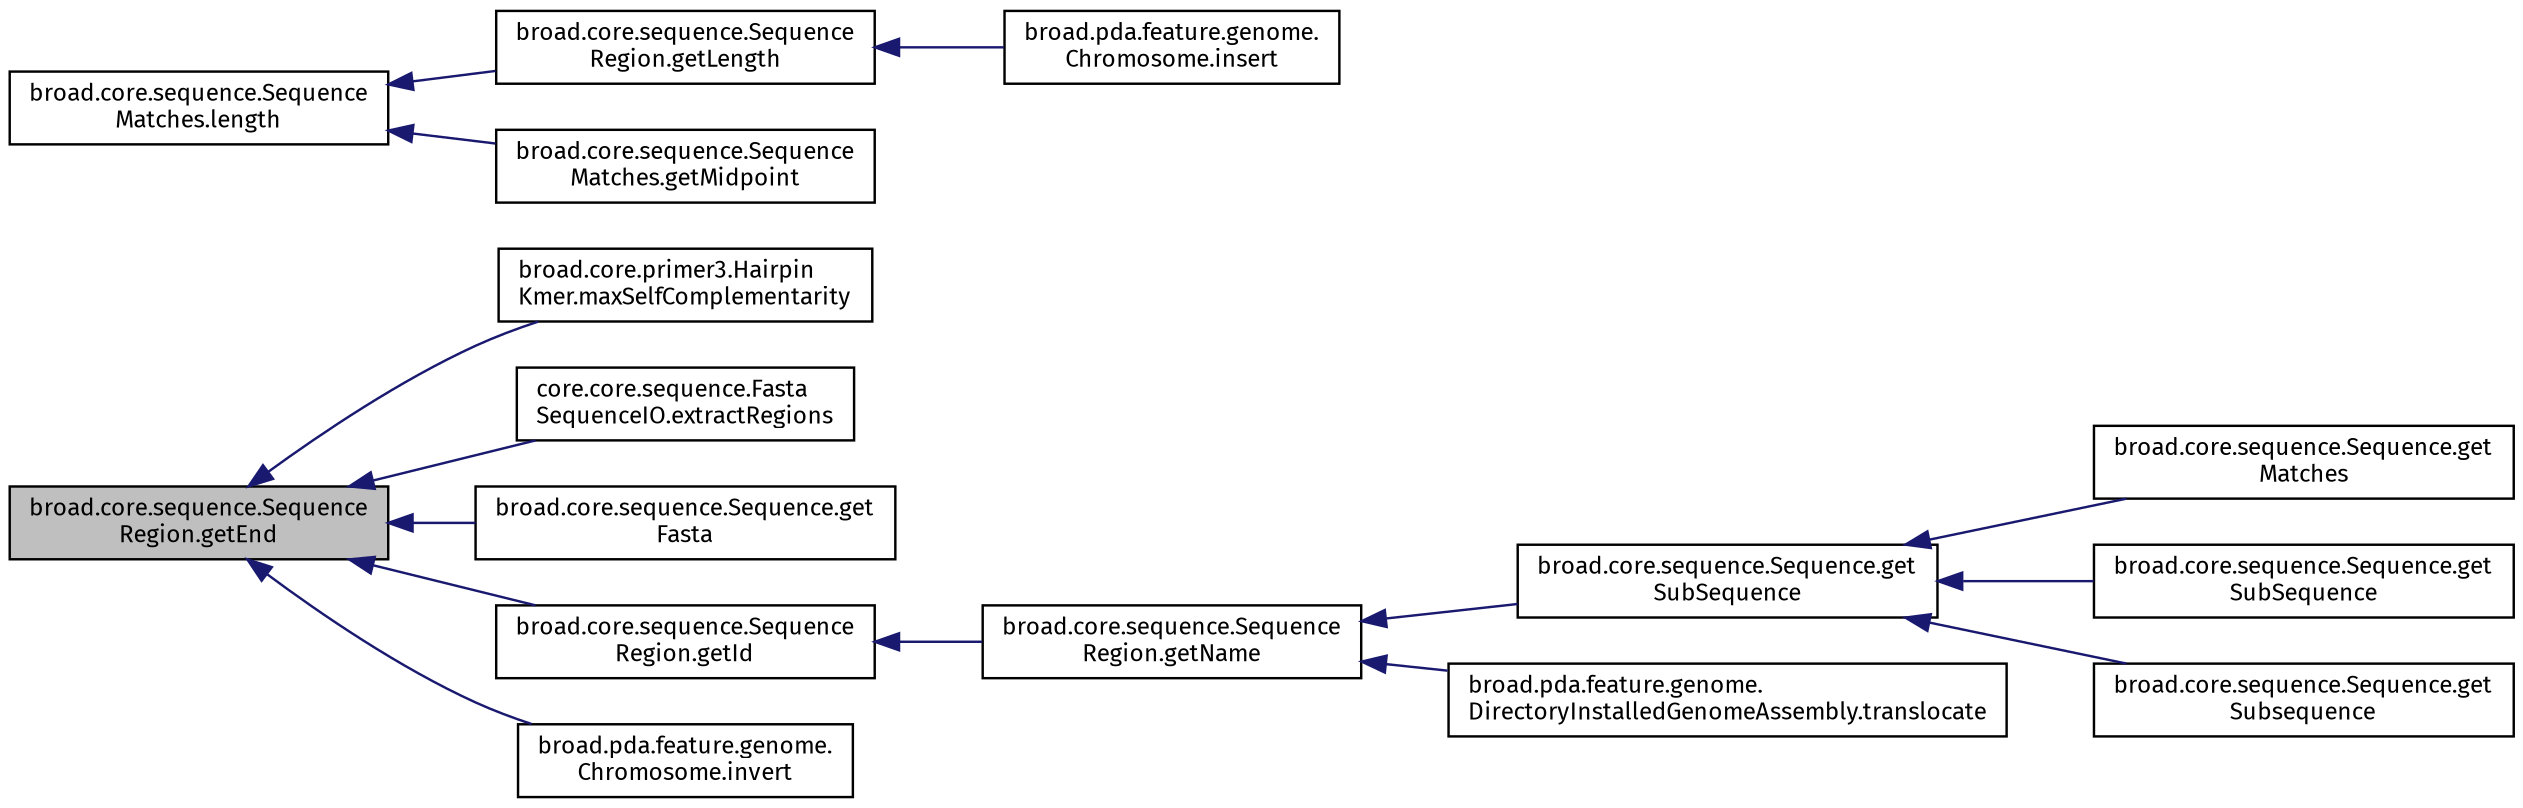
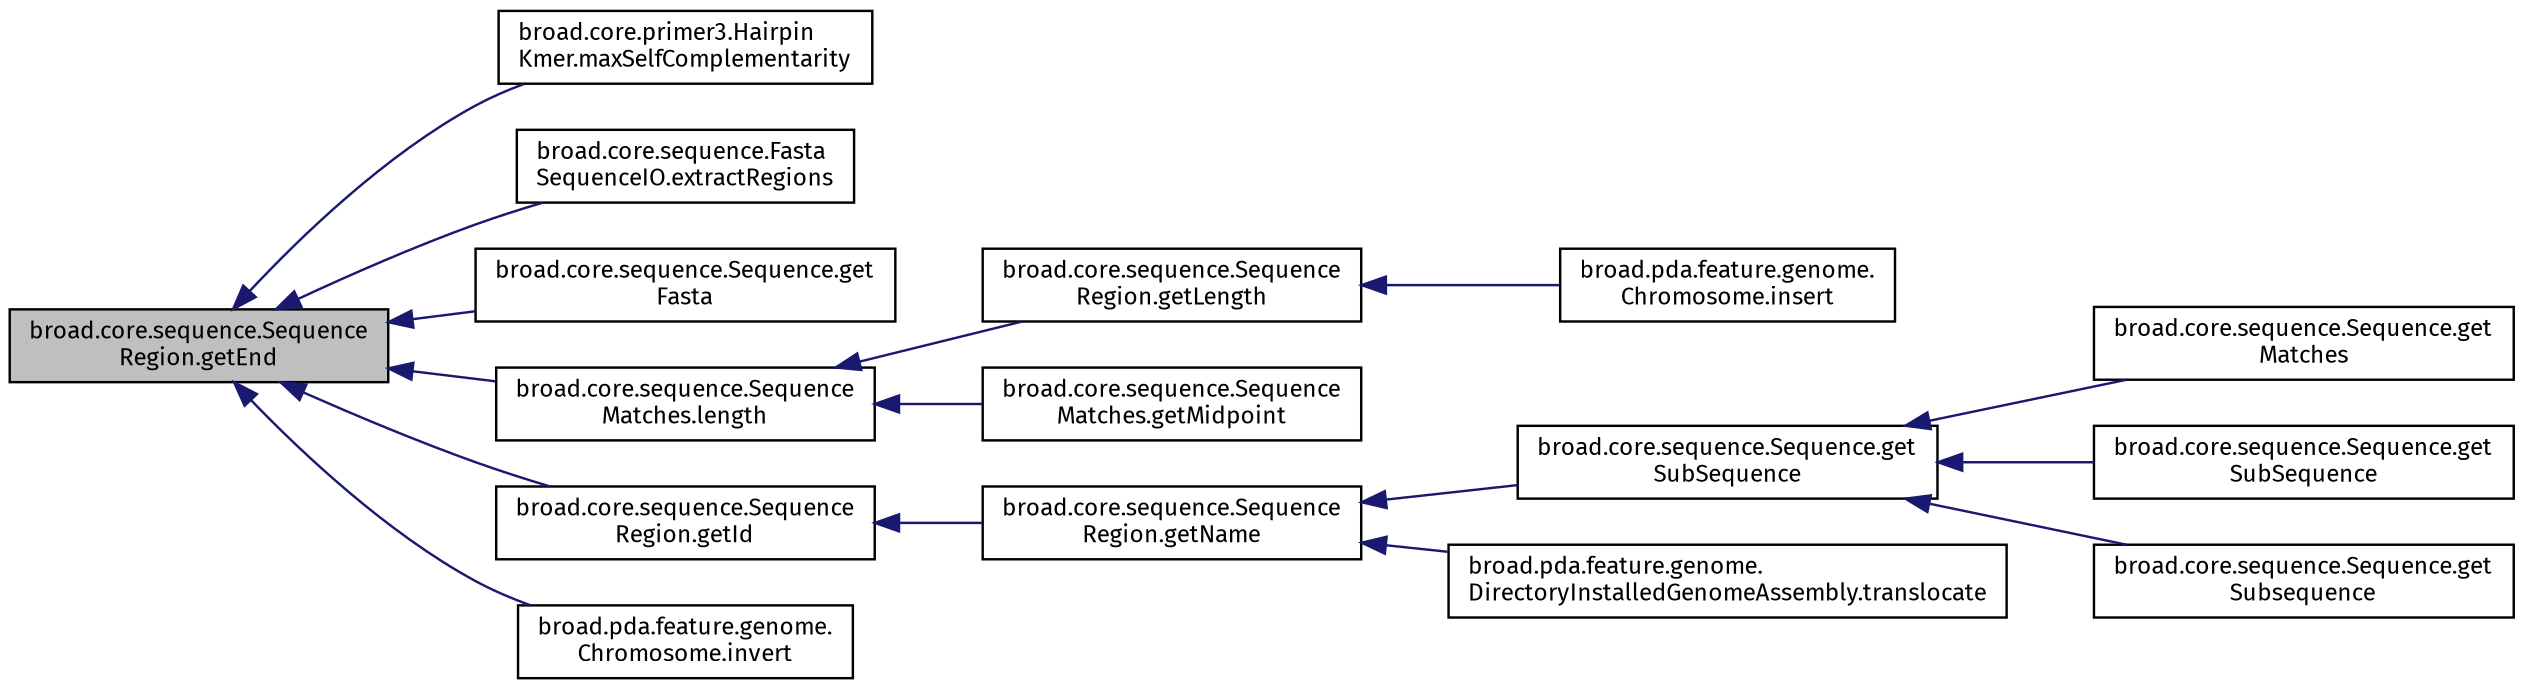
edge "broad.core.sequence.Sequence Matches.length" -> "broad.core.sequence.Sequence Region.getEnd": added
node "core.core.sequence.Fasta SequenceIO.extractRegions": label "core.core.sequence.Fasta SequenceIO.extractRegions" -> "broad.core.sequence.Fasta SequenceIO.extractRegions"
